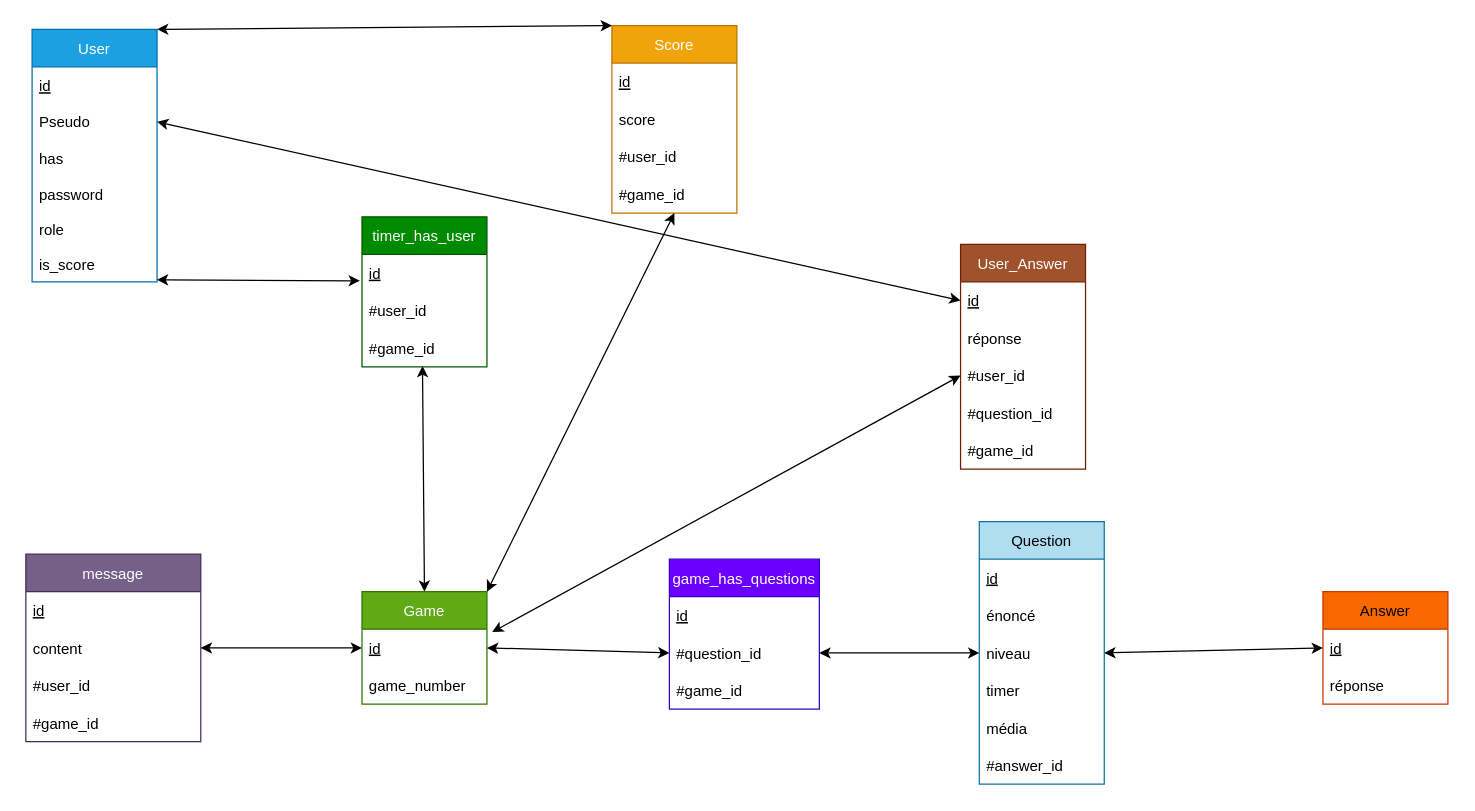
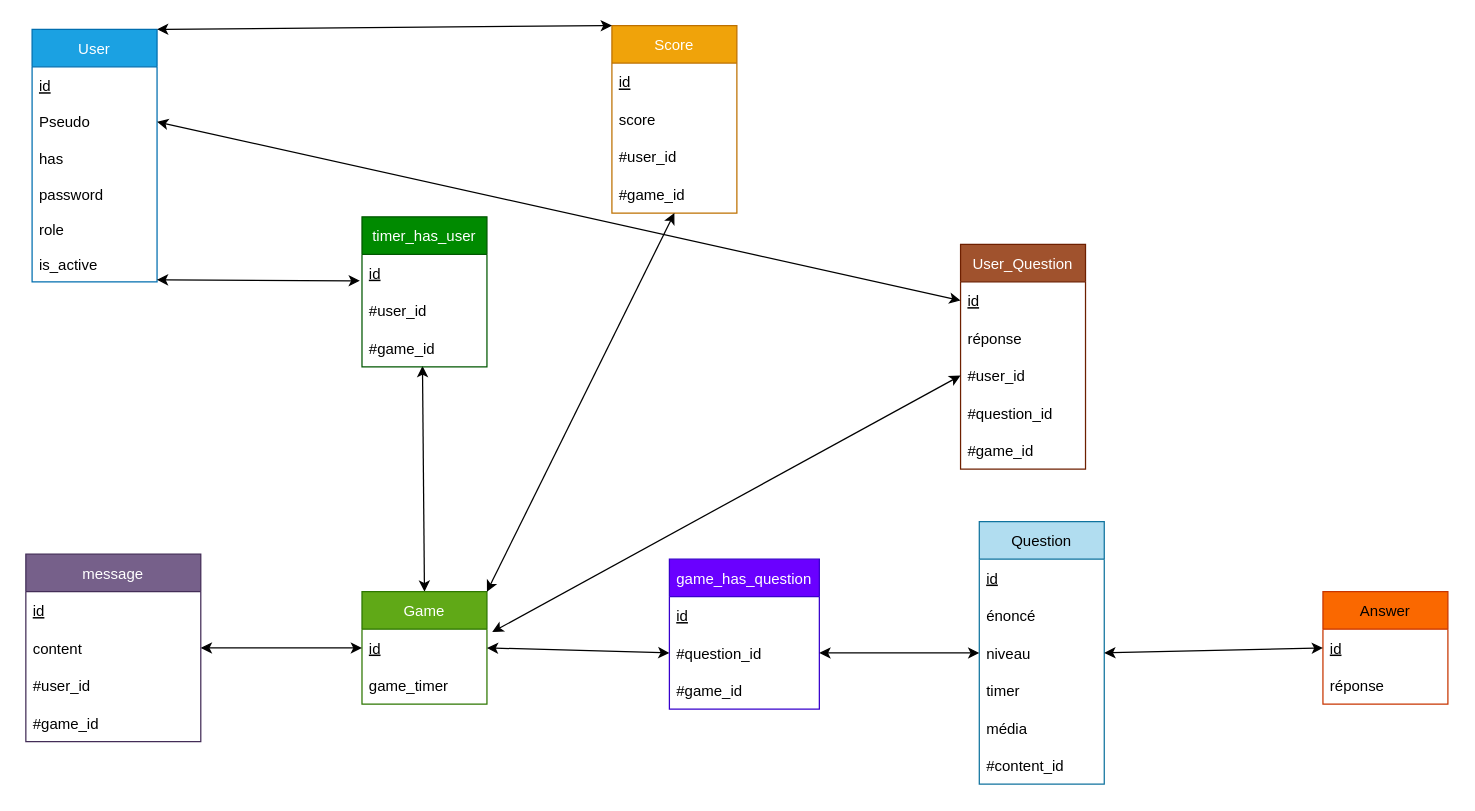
node "User_Answer": label "User_Answer" -> "User_Question"
node "is_score": label "is_score" -> "is_active"
node "game_has_questions": label "game_has_questions" -> "game_has_question"
node "game_number": label "game_number" -> "game_timer"
node "#answer_id": label "#answer_id" -> "#content_id"
